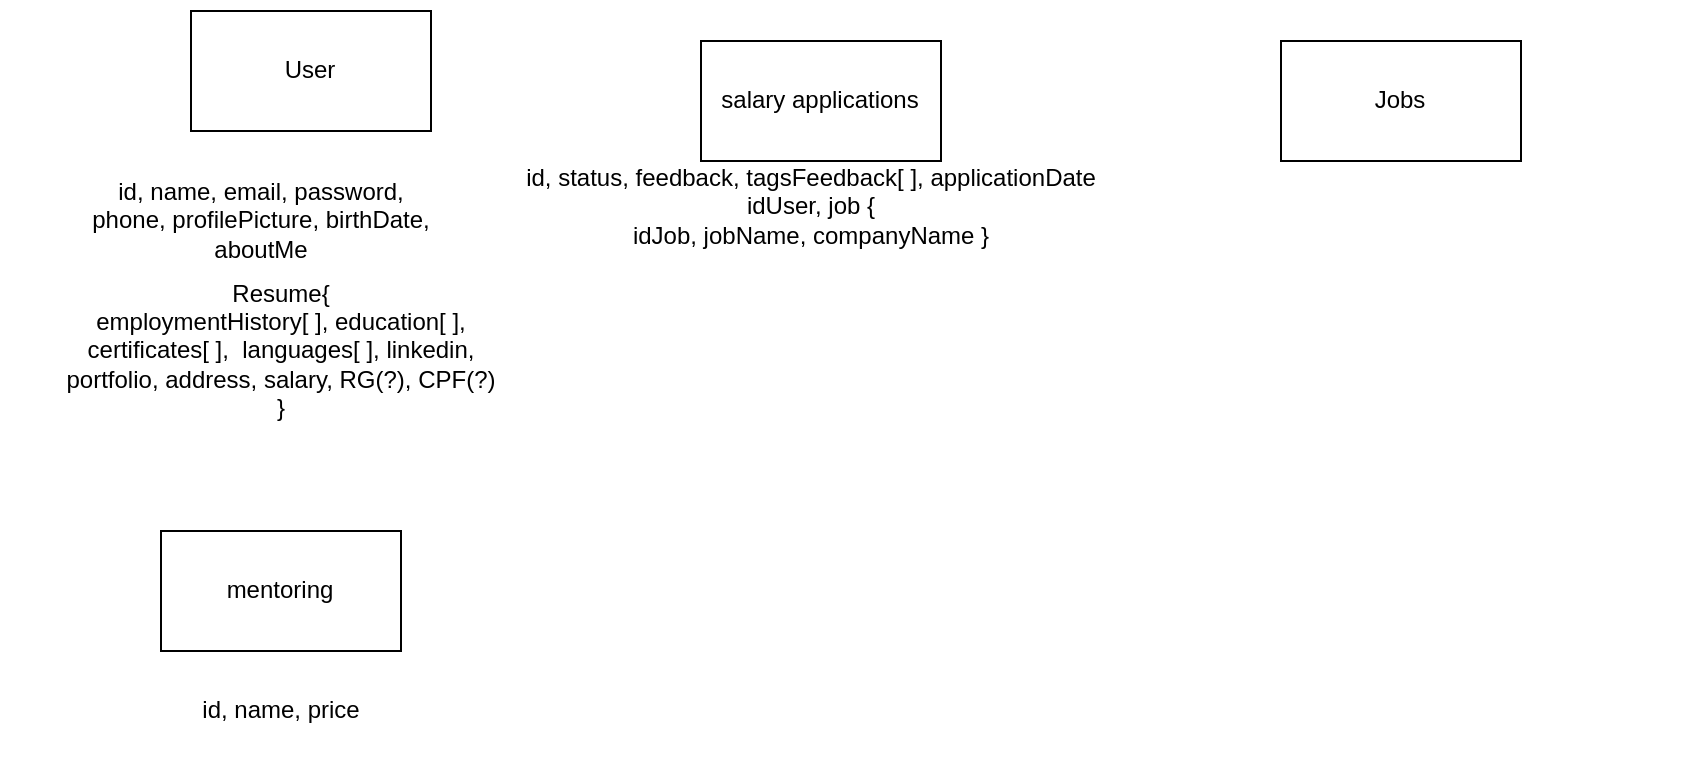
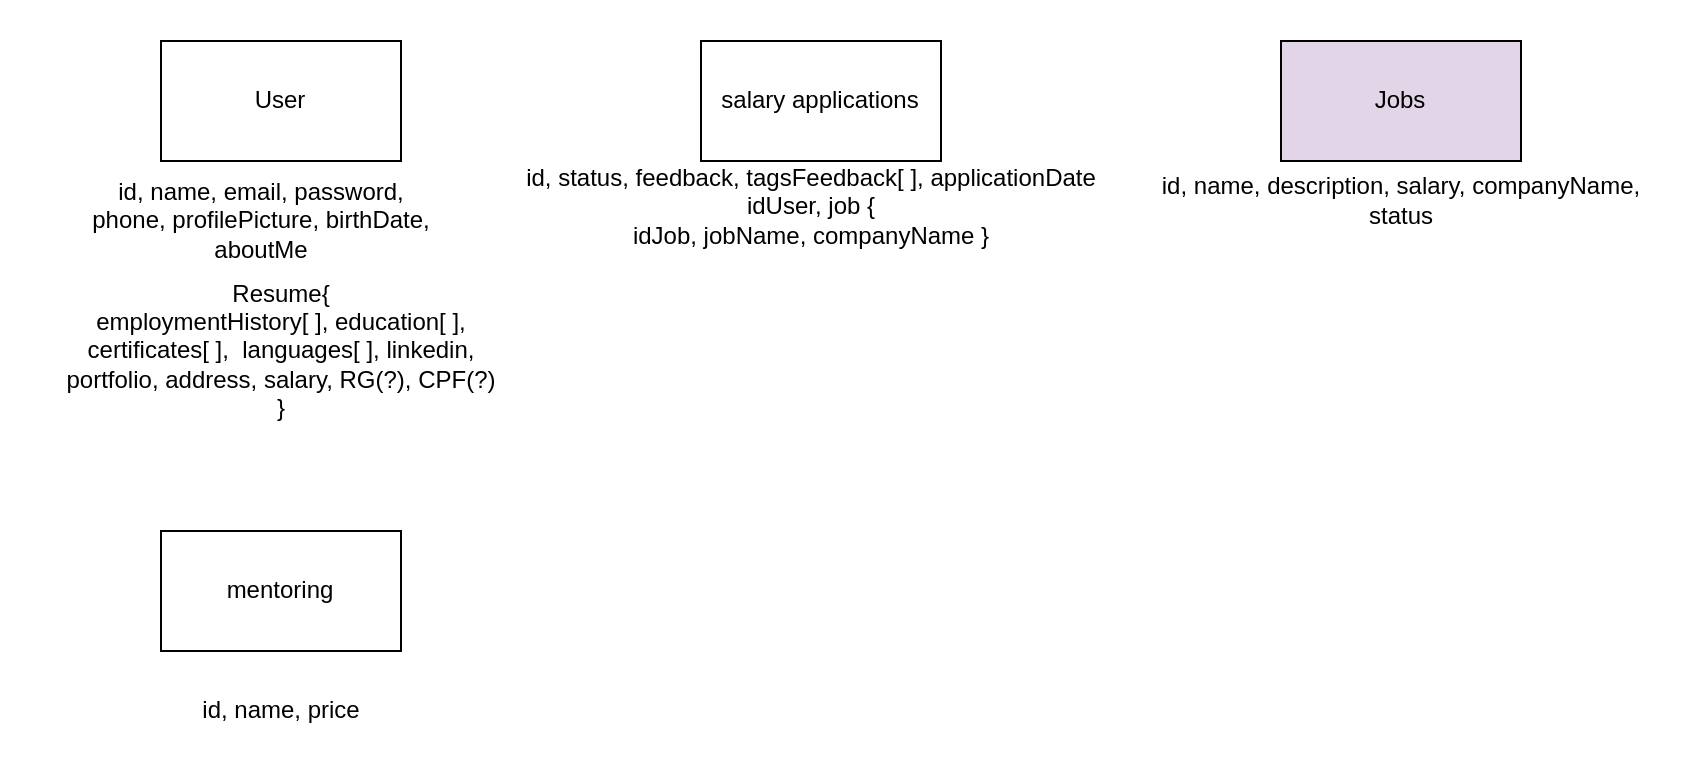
node "User": moved (311, 71) -> (281, 101)
node "Jobs": fillcolor #ffffff -> #e1d5e7
node "id, name, description, salary, companyName, status": added
